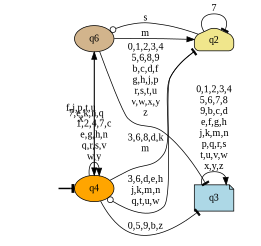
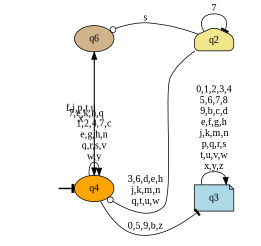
edge "q6" -> "q2": removed, label "m"
edge "q6" -> "q3": removed, label "0,1,2,3,4 5,6,8,9 b,c,d,f g,h,j,p r,s,t,u v,w,x,y z"
edge "q4" -> "q2": removed, label "3,6,8,d,k m"
